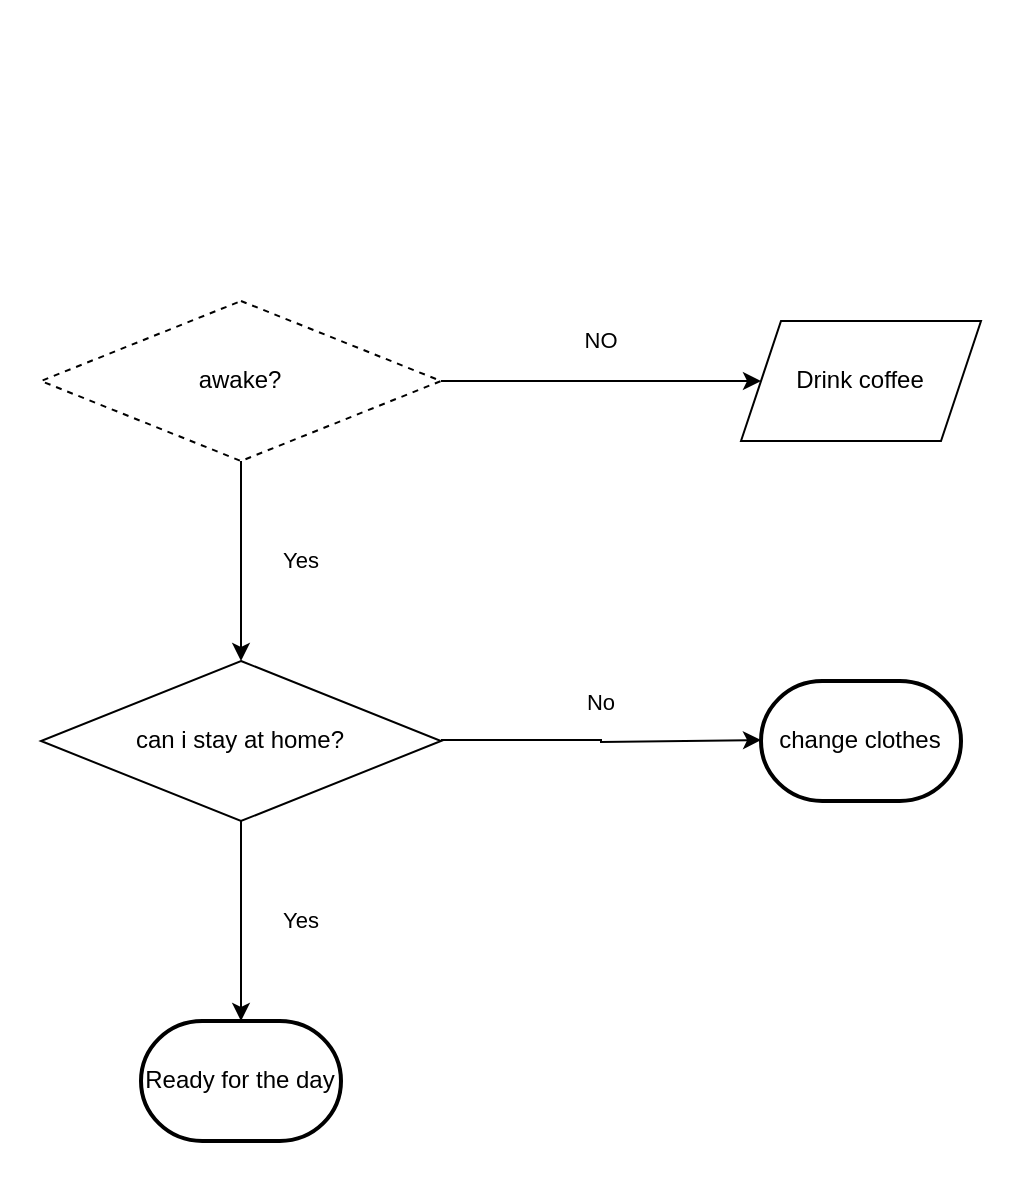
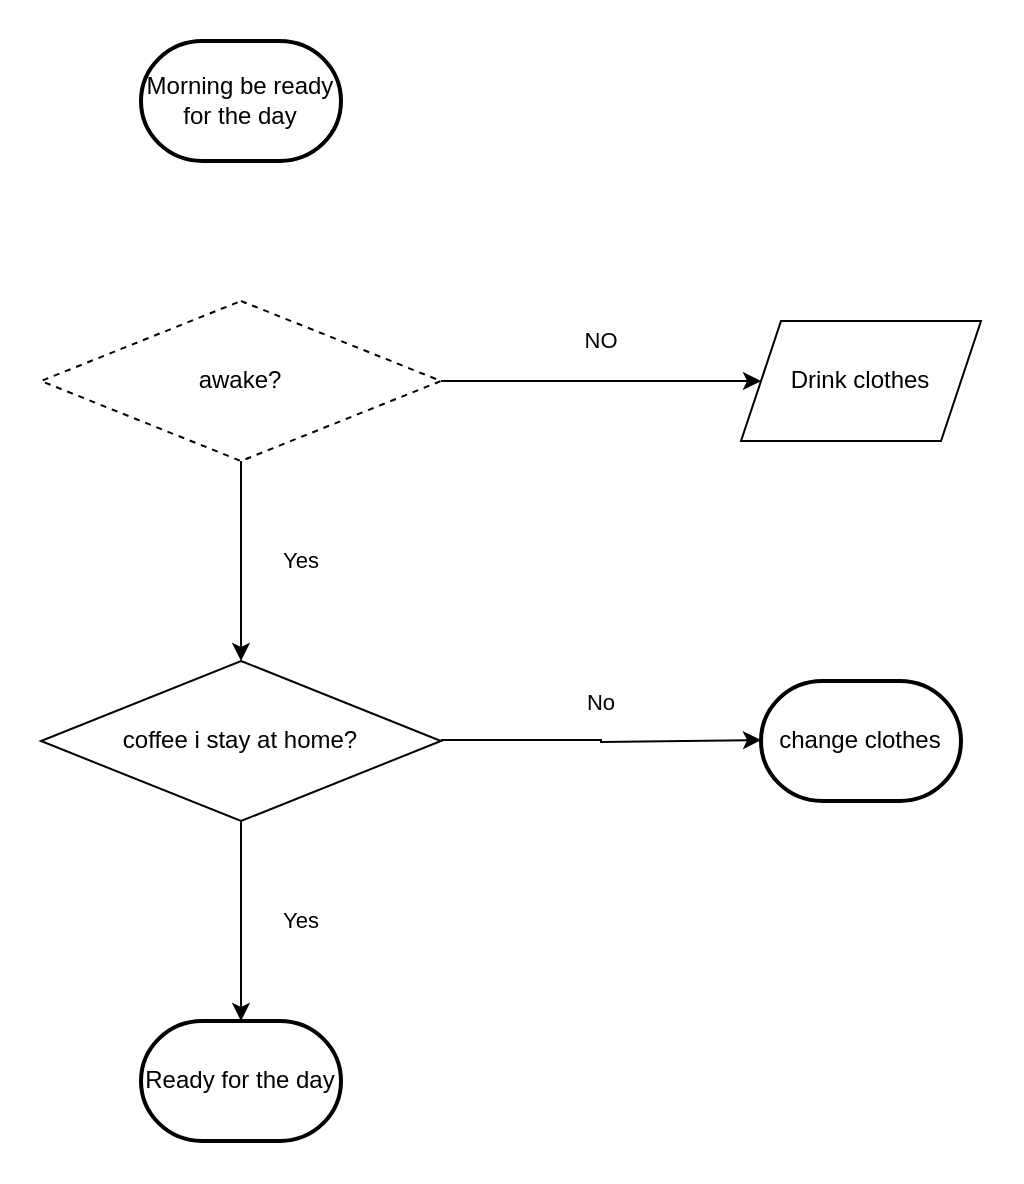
node "Morning be ready for the day": added
node "Drink coffee": label "Drink coffee" -> "Drink clothes"
node "can i stay at home?": label "can i stay at home?" -> "coffee i stay at home?"
